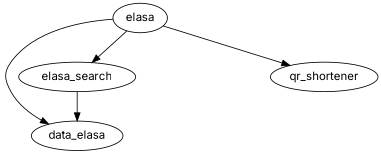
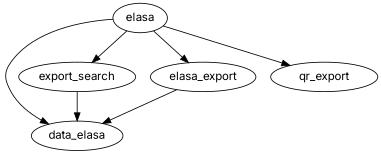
node "elasa_search": label "elasa_search" -> "export_search"
node "elasa_export": added
node "qr_shortener": label "qr_shortener" -> "qr_export"
